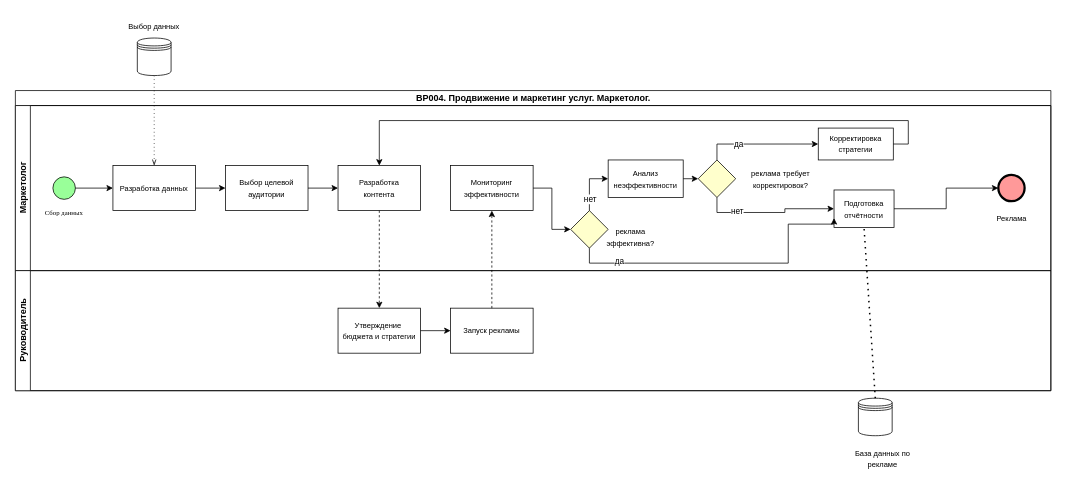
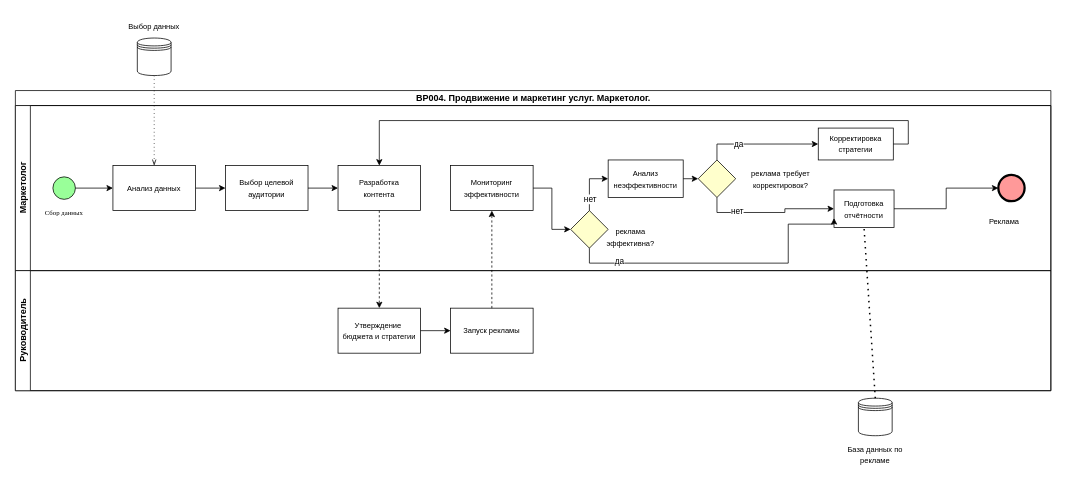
node "Разработка данных": label "Разработка данных" -> "Анализ данных"
node "Реклама": moved (1011, 218) -> (1004, 222)
node "База данных по рекламе": moved (882, 458) -> (875, 454)
